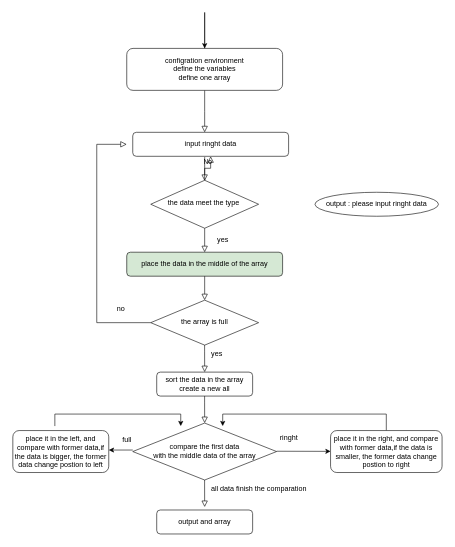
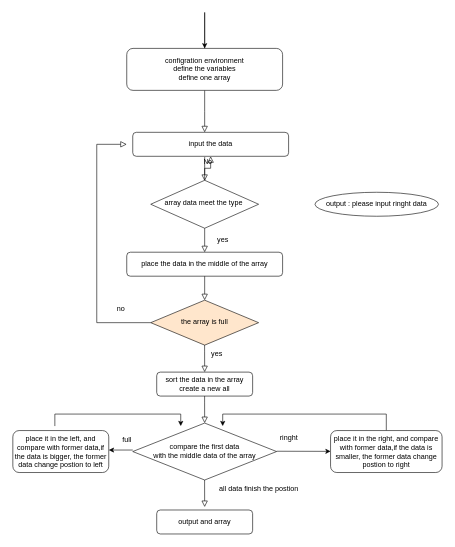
node "input ringht data": label "input ringht data" -> "input the data"
node "the data meet the type": label "the data meet the type" -> "array data meet the type"
node "place the data in the middle of the array": fillcolor #d5e8d4 -> #ffffff
node "the array is full": fillcolor #ffffff -> #ffe6cc
node "all data finish the comparation": label "all data finish the comparation" -> "all data finish the postion"
